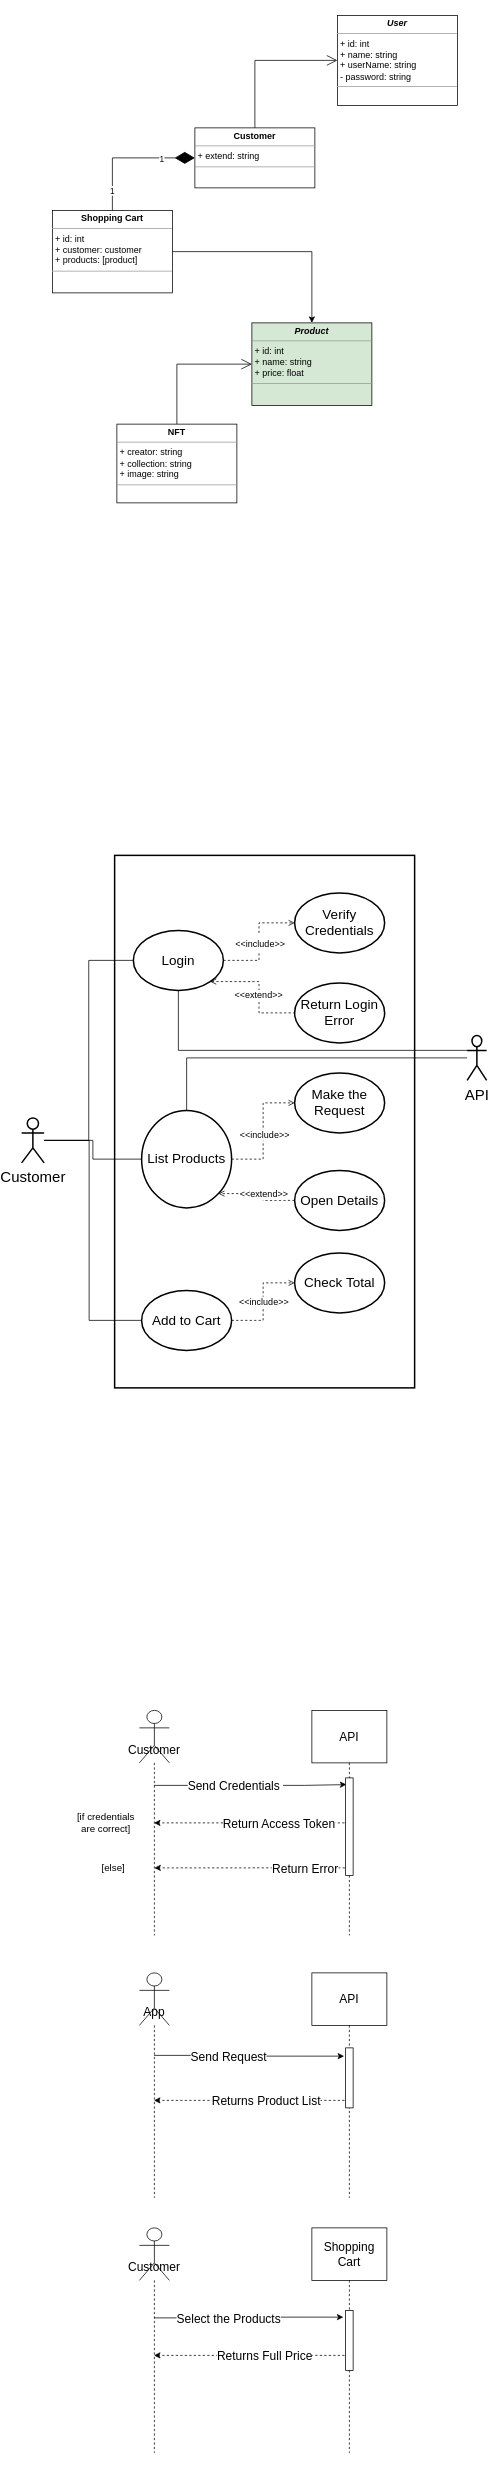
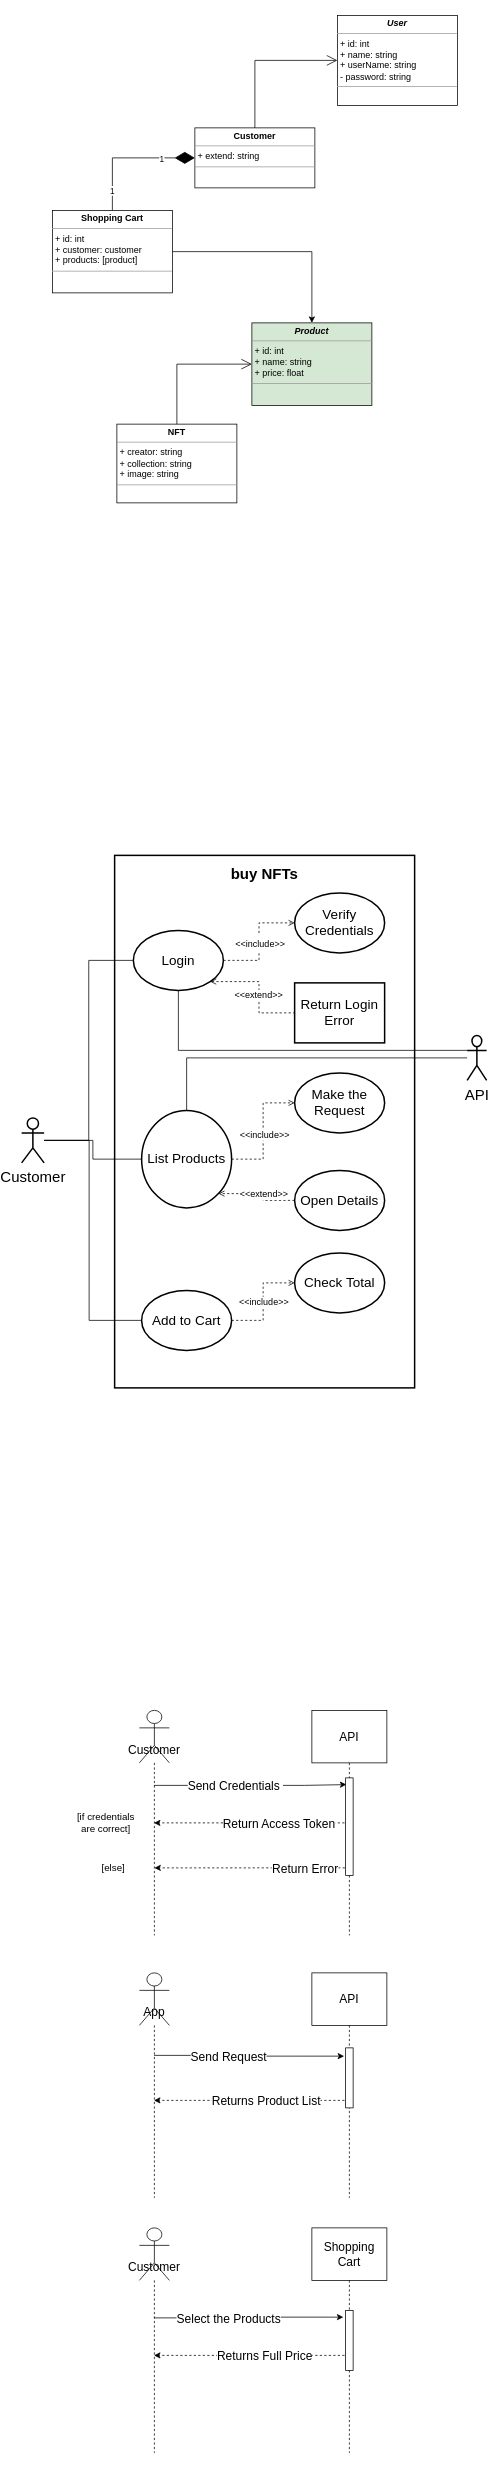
node "buy NFTs": added
node "Return Login Error": shape ellipse -> rectangle
